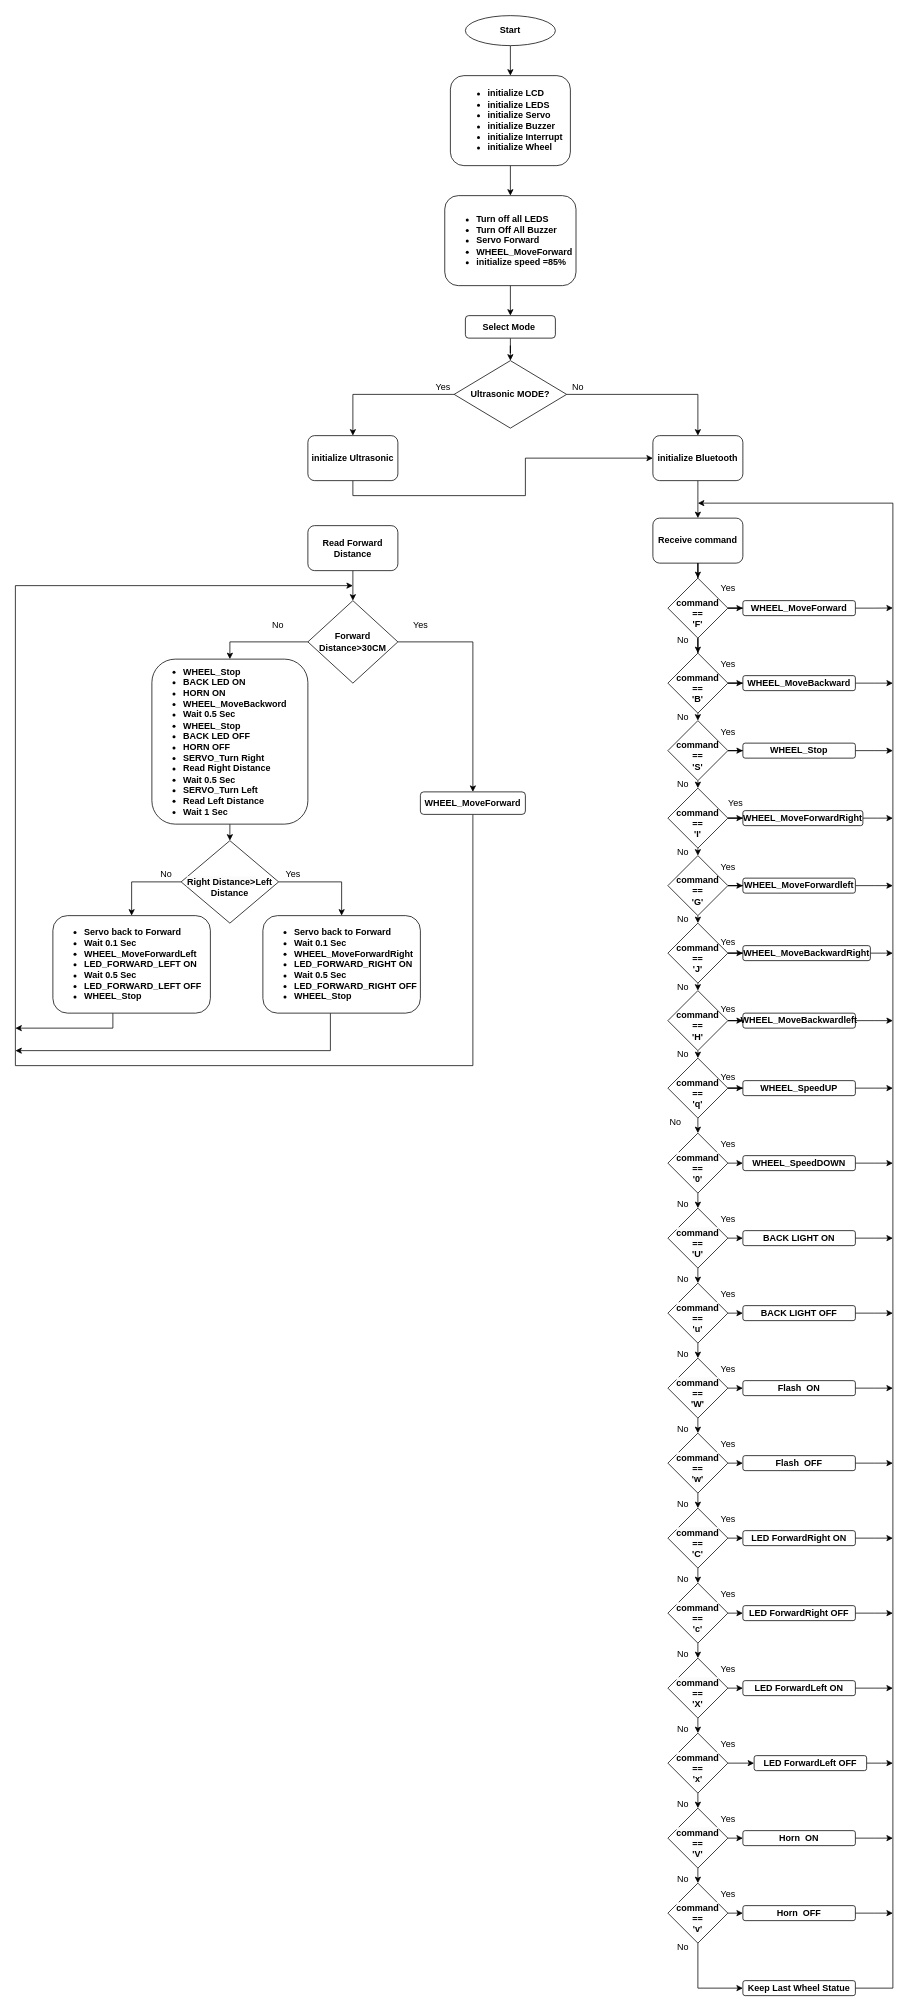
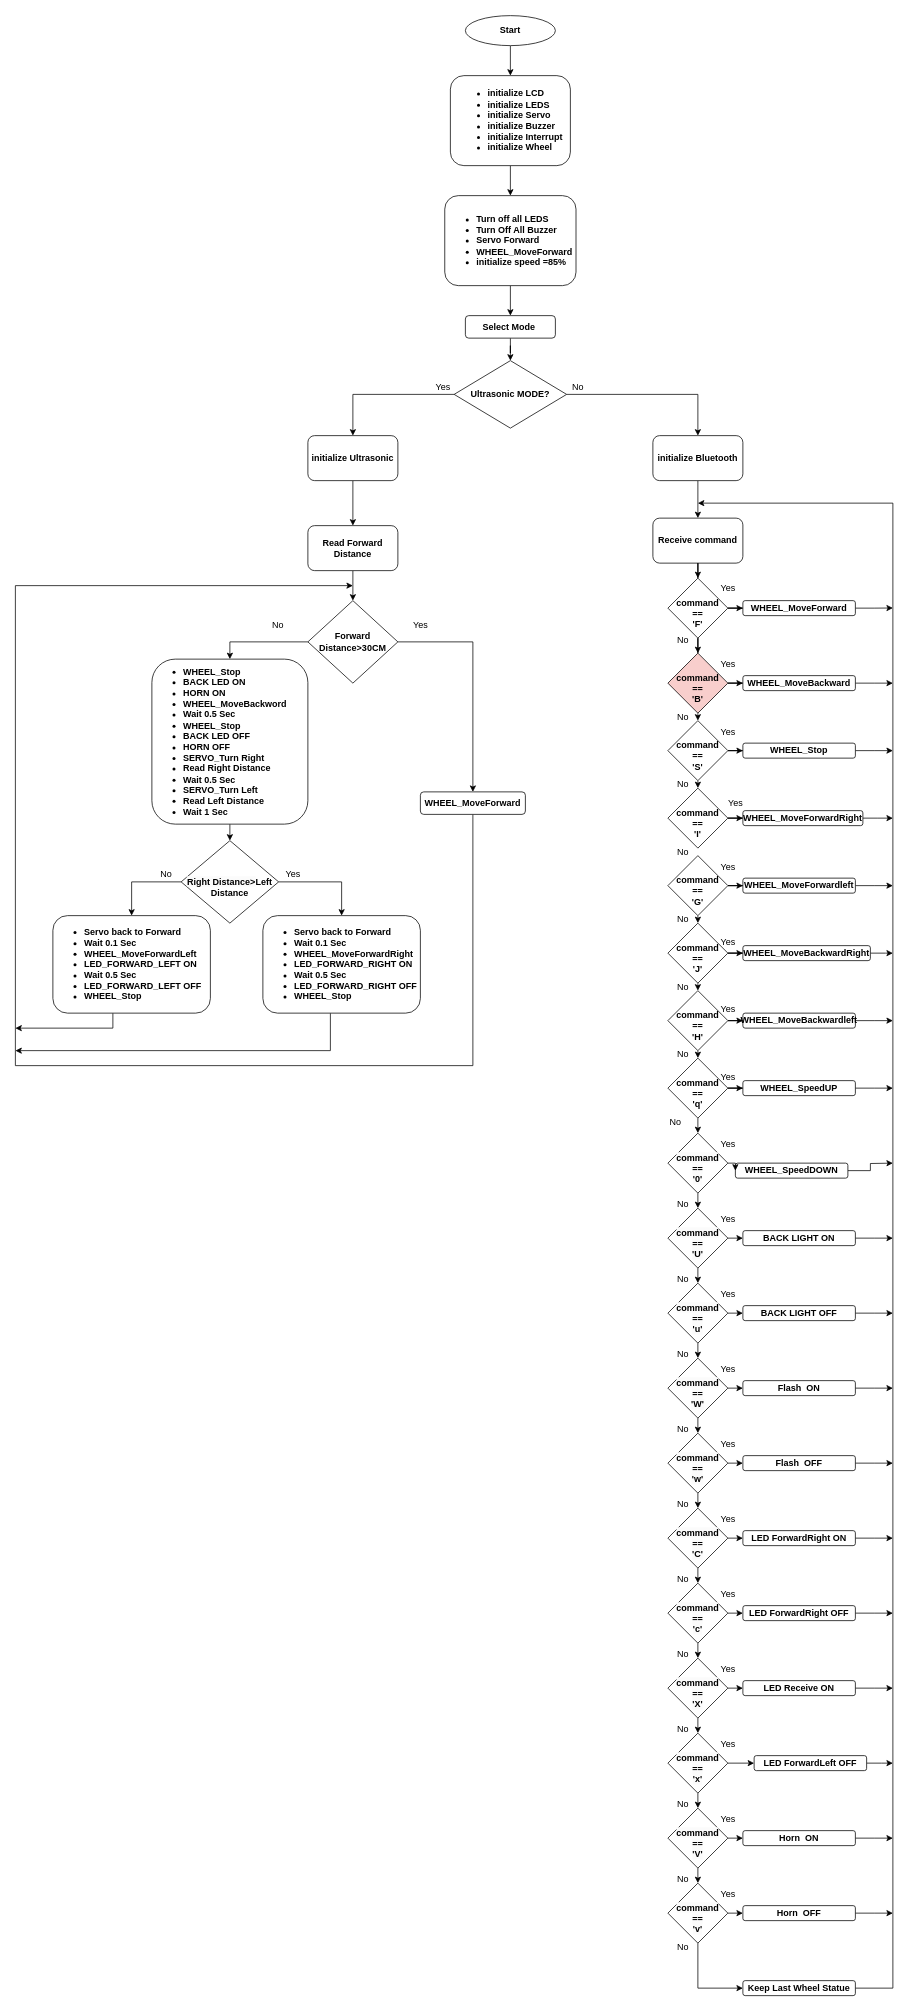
edge "initialize Ultrasonic" -> "initialize Bluetooth": now "initialize Ultrasonic" -> "Read Forward Distance"
node "command=='B'": fillcolor #ffffff -> #f8cecc
edge "command=='I'" -> "command=='G'": removed
node "WHEEL_SpeedDOWN": moved (799, 1163) -> (792, 1170)
node "LED ForwardLeft ON": label "LED ForwardLeft ON" -> "LED Receive ON"
